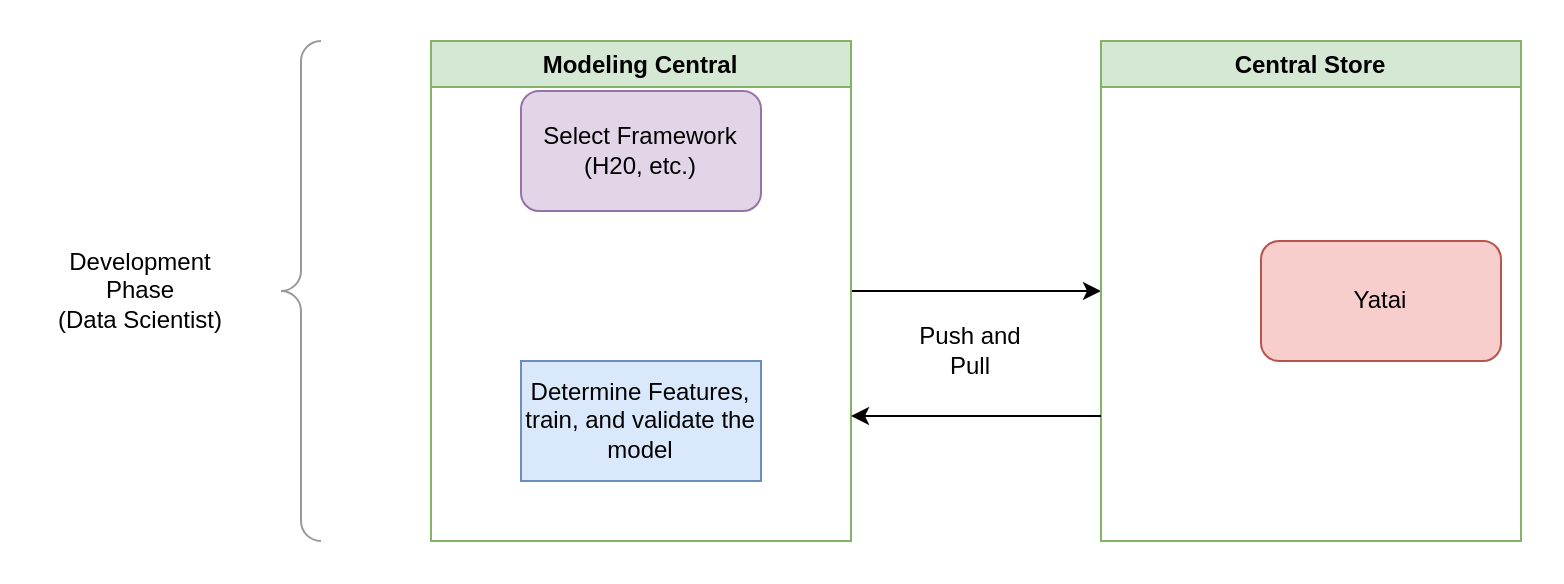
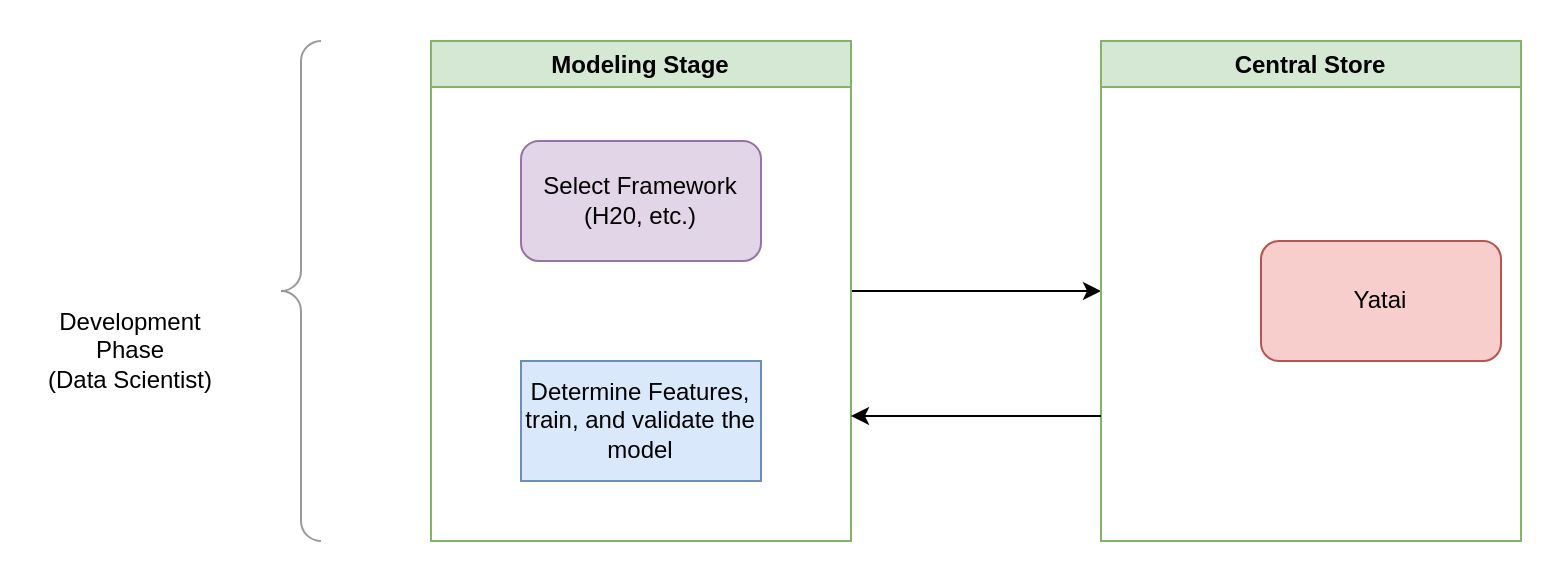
node "Modeling Central": label "Modeling Central" -> "Modeling Stage"
node "Select Framework (H20, etc.)": moved (641, 151) -> (641, 201)
node "Development Phase (Data Scientist)": moved (141, 291) -> (131, 351)
node "Push and Pull": removed
